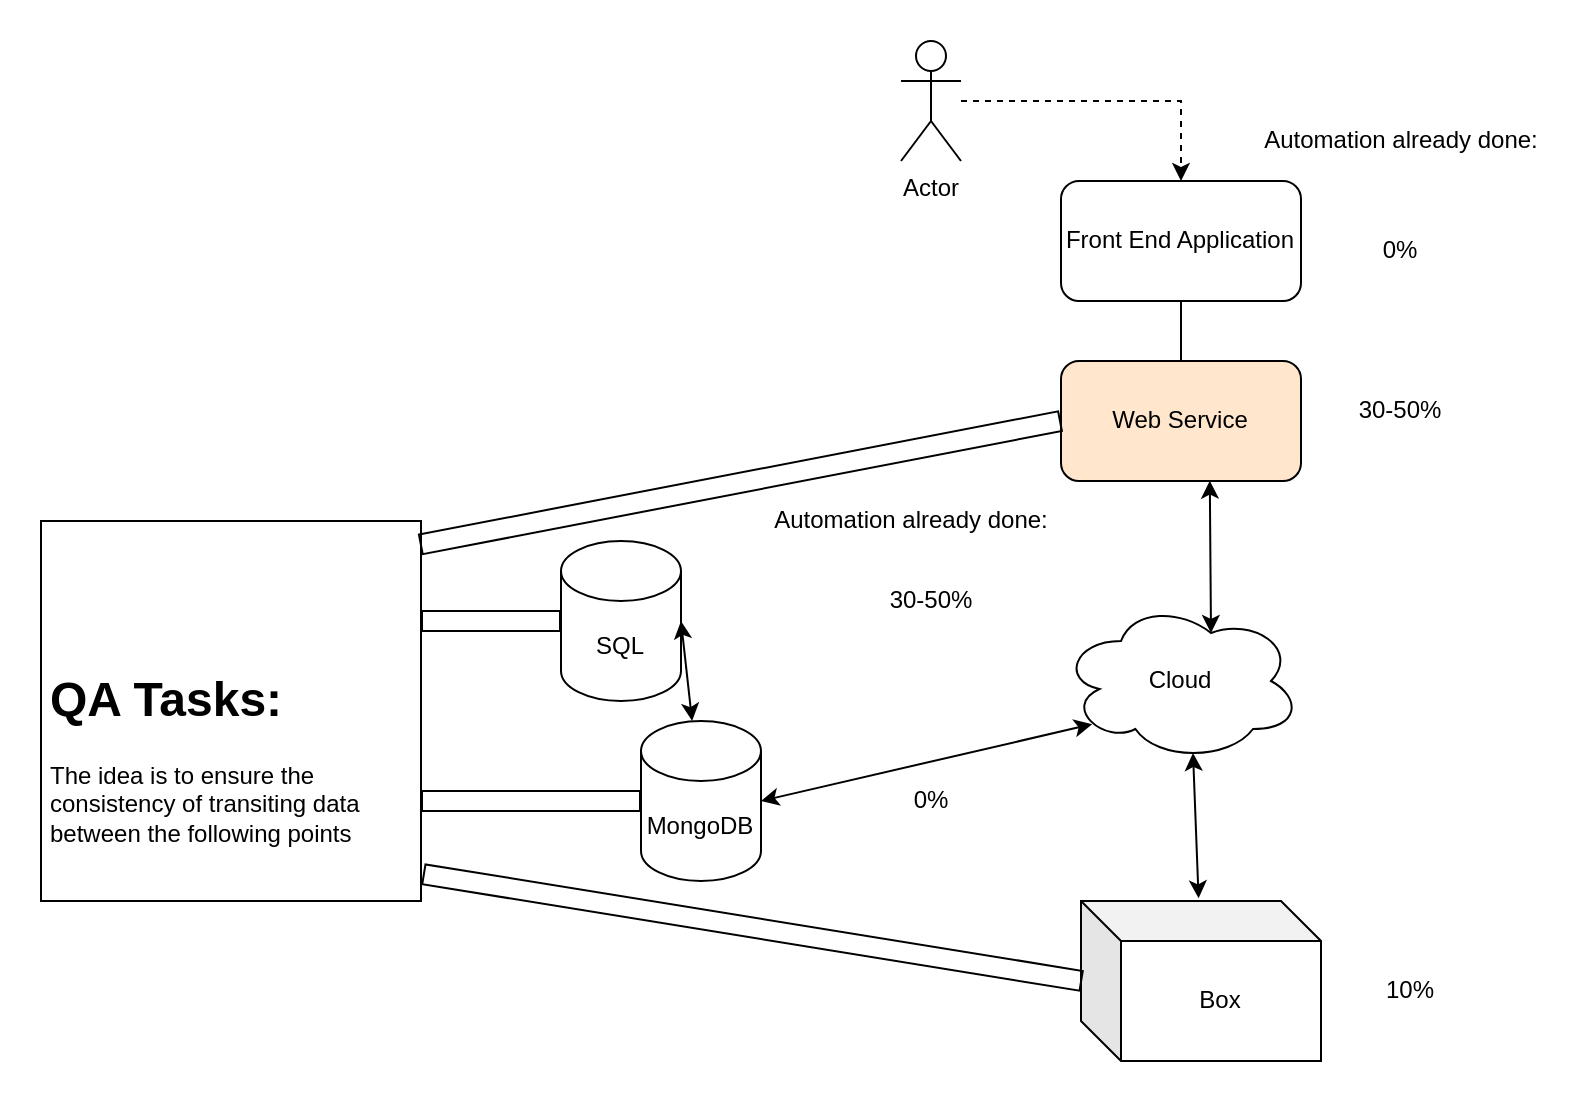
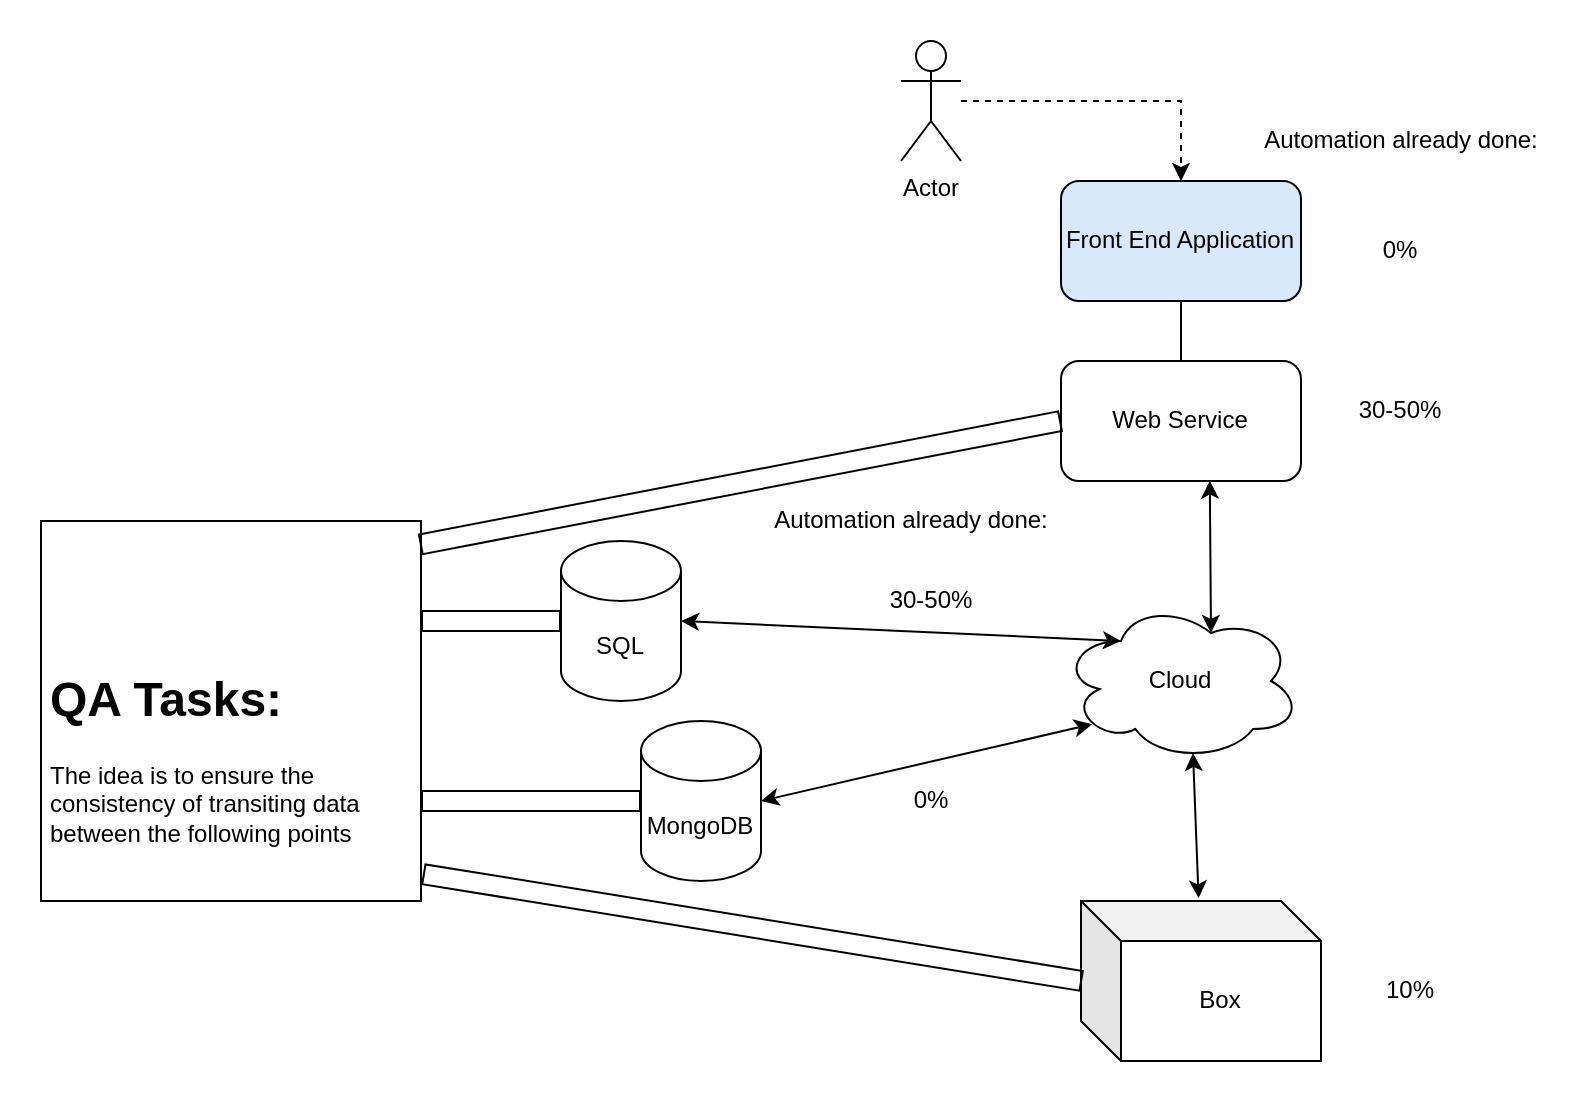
node "Front End Application": fillcolor #ffffff -> #dae8fc
node "Web Service": fillcolor #ffe6cc -> #ffffff
edge "SQL" -- "MongoDB": now "SQL" -- "Cloud"
